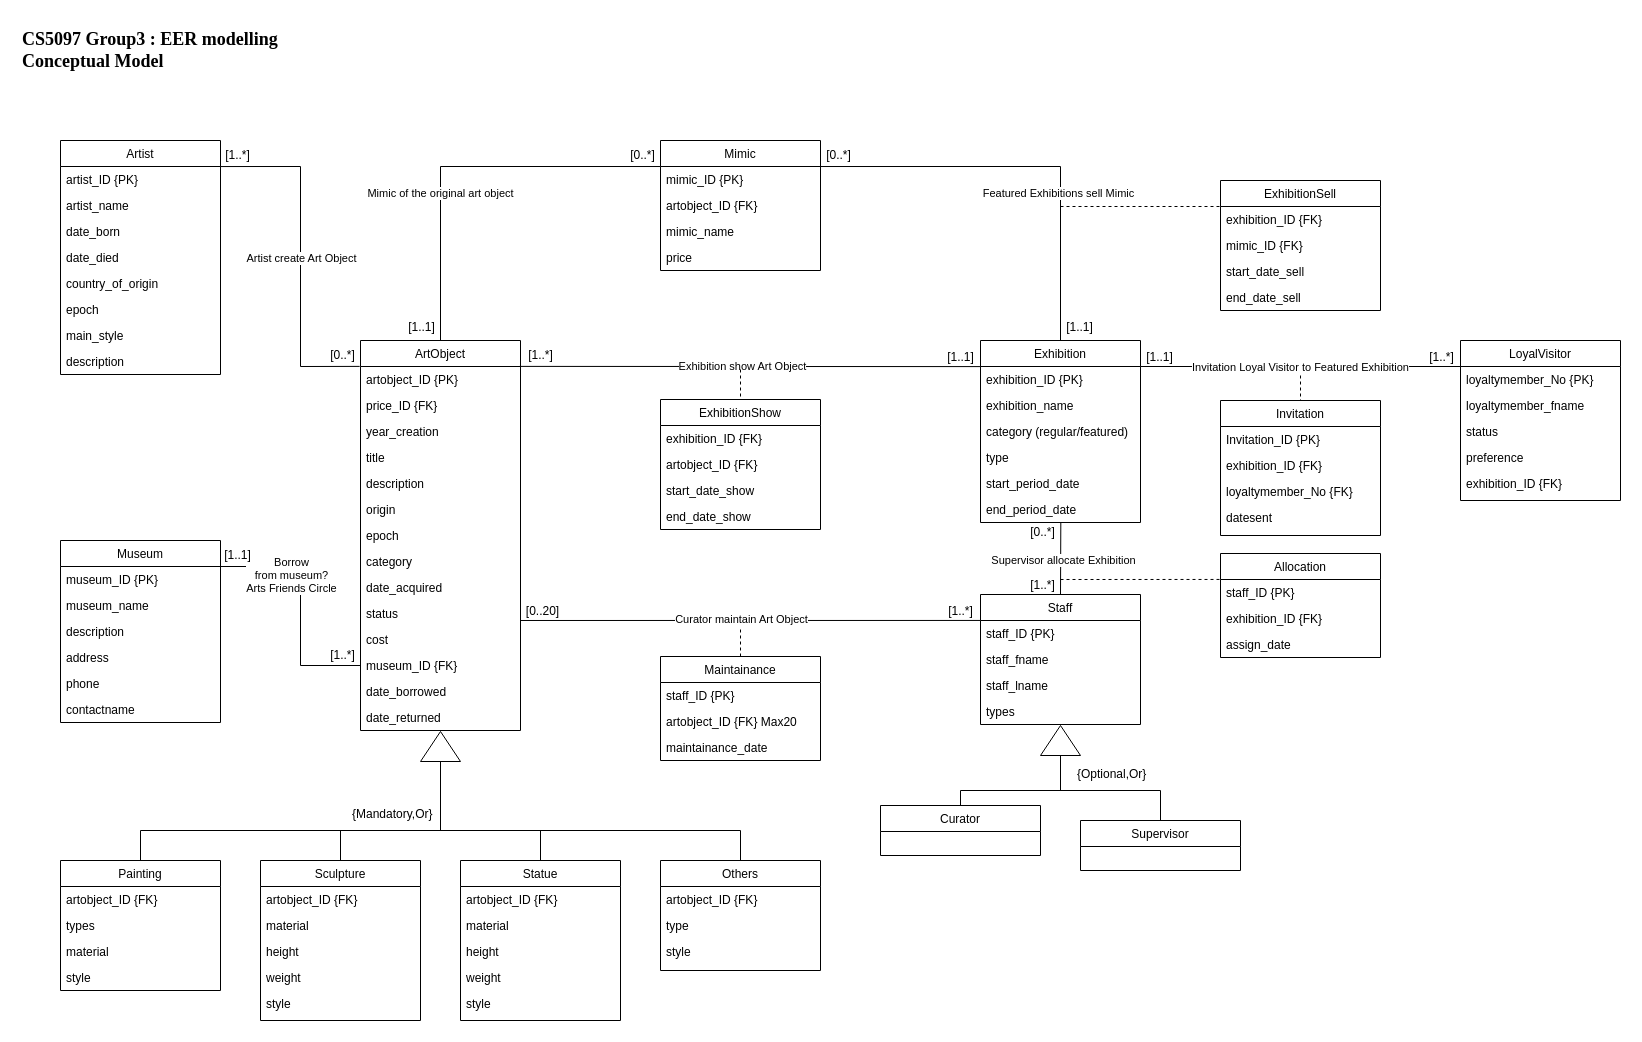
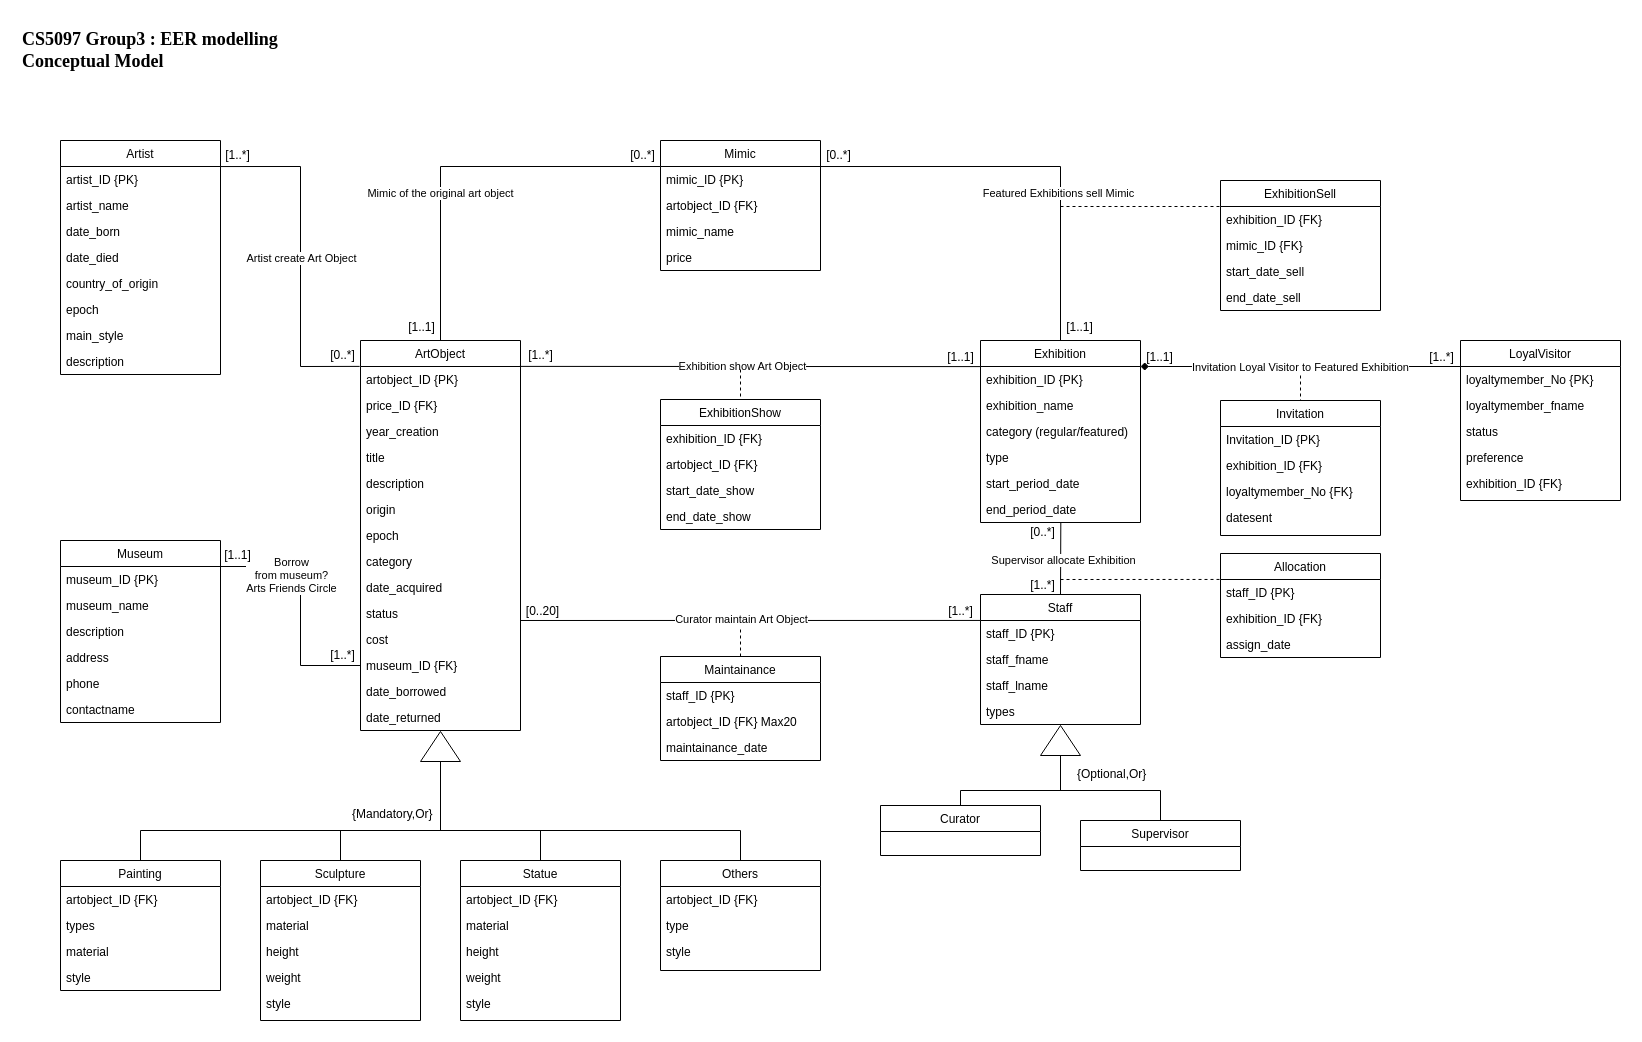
edge "exhibition_ID {PK}" -- "loyaltymember_No {PK}": arrowhead none -> diamond
